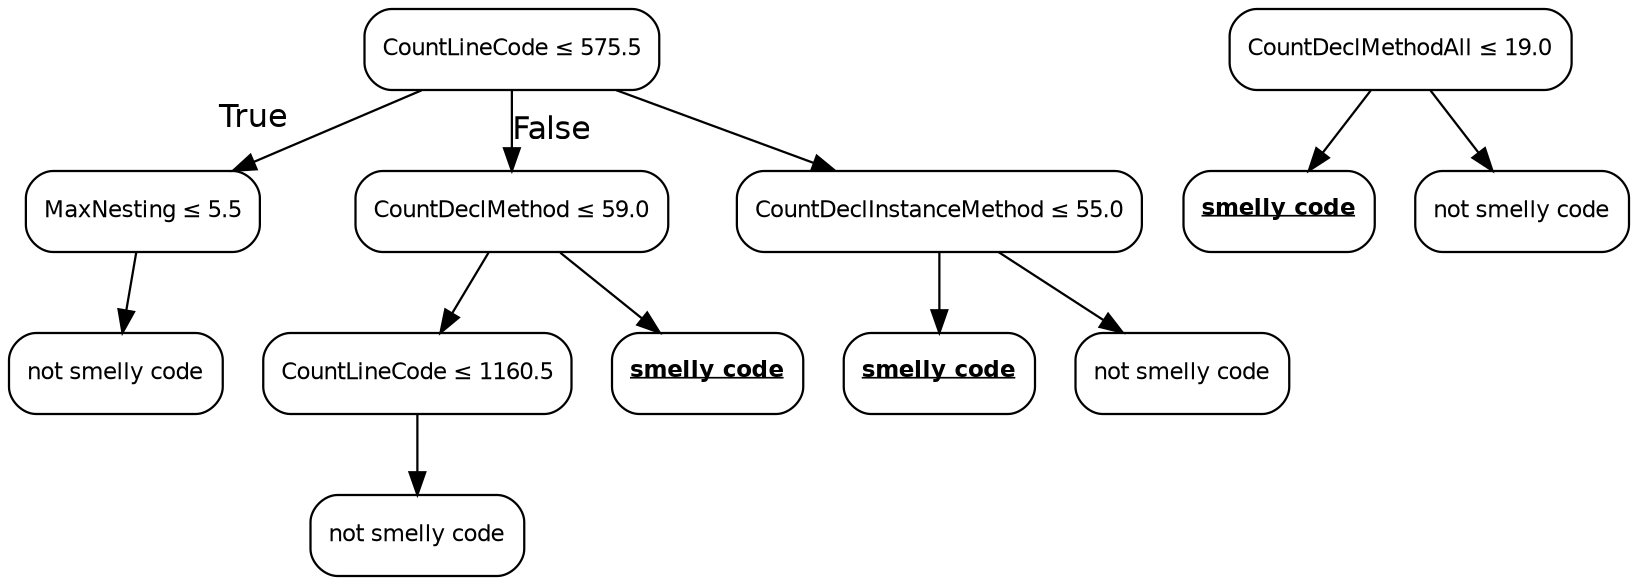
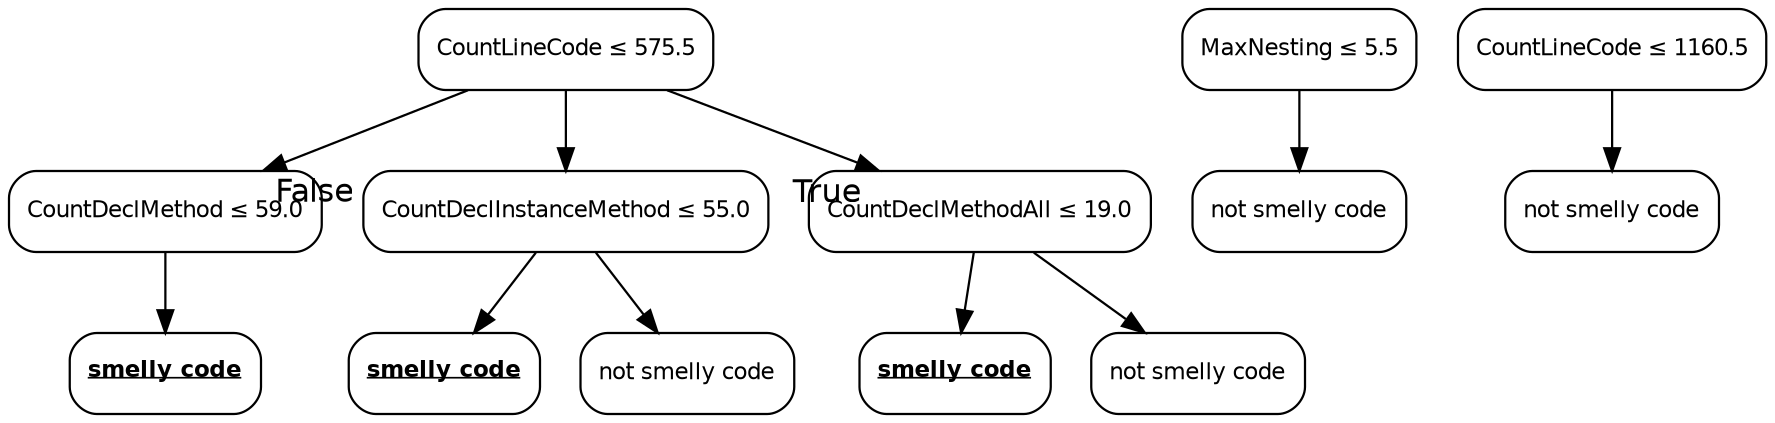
edge "CountLineCode ≤ 575.5" -> "MaxNesting ≤ 5.5": now "CountLineCode ≤ 575.5" -> "CountDeclMethodAll ≤ 19.0"
edge "CountDeclMethod ≤ 59.0" -> "CountLineCode ≤ 1160.5": removed
